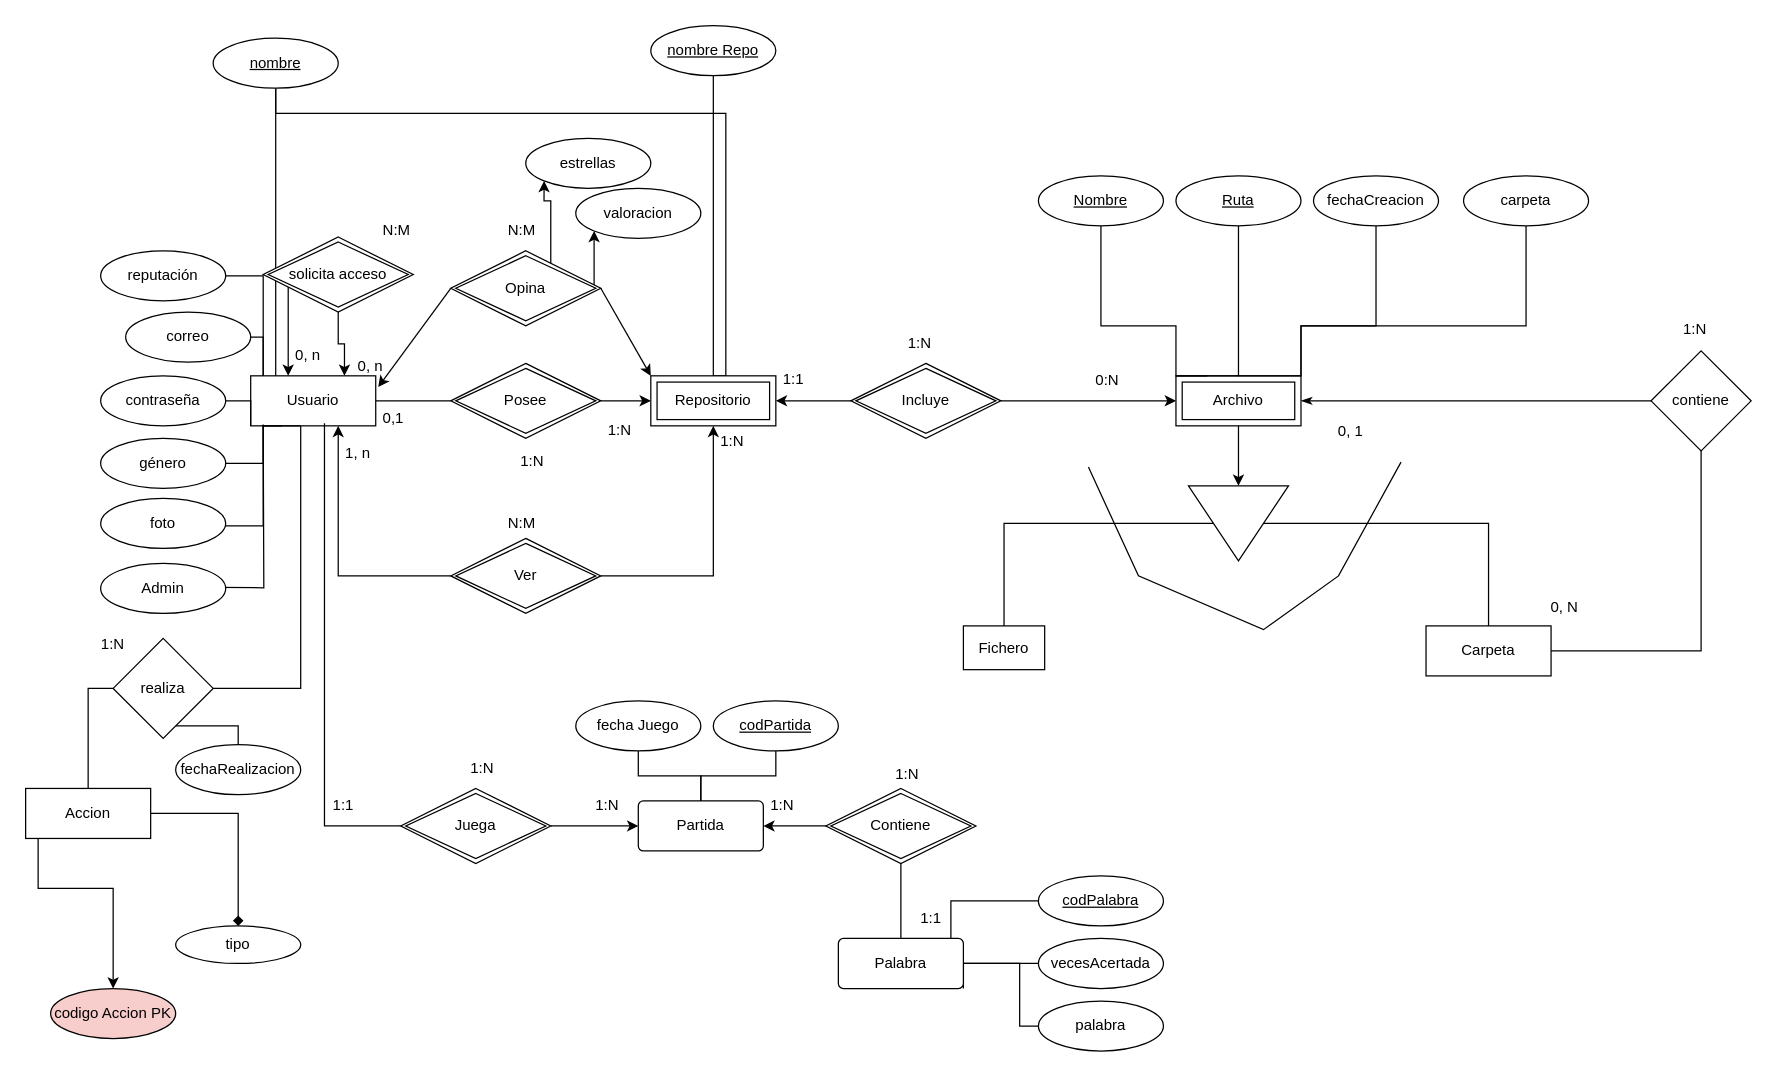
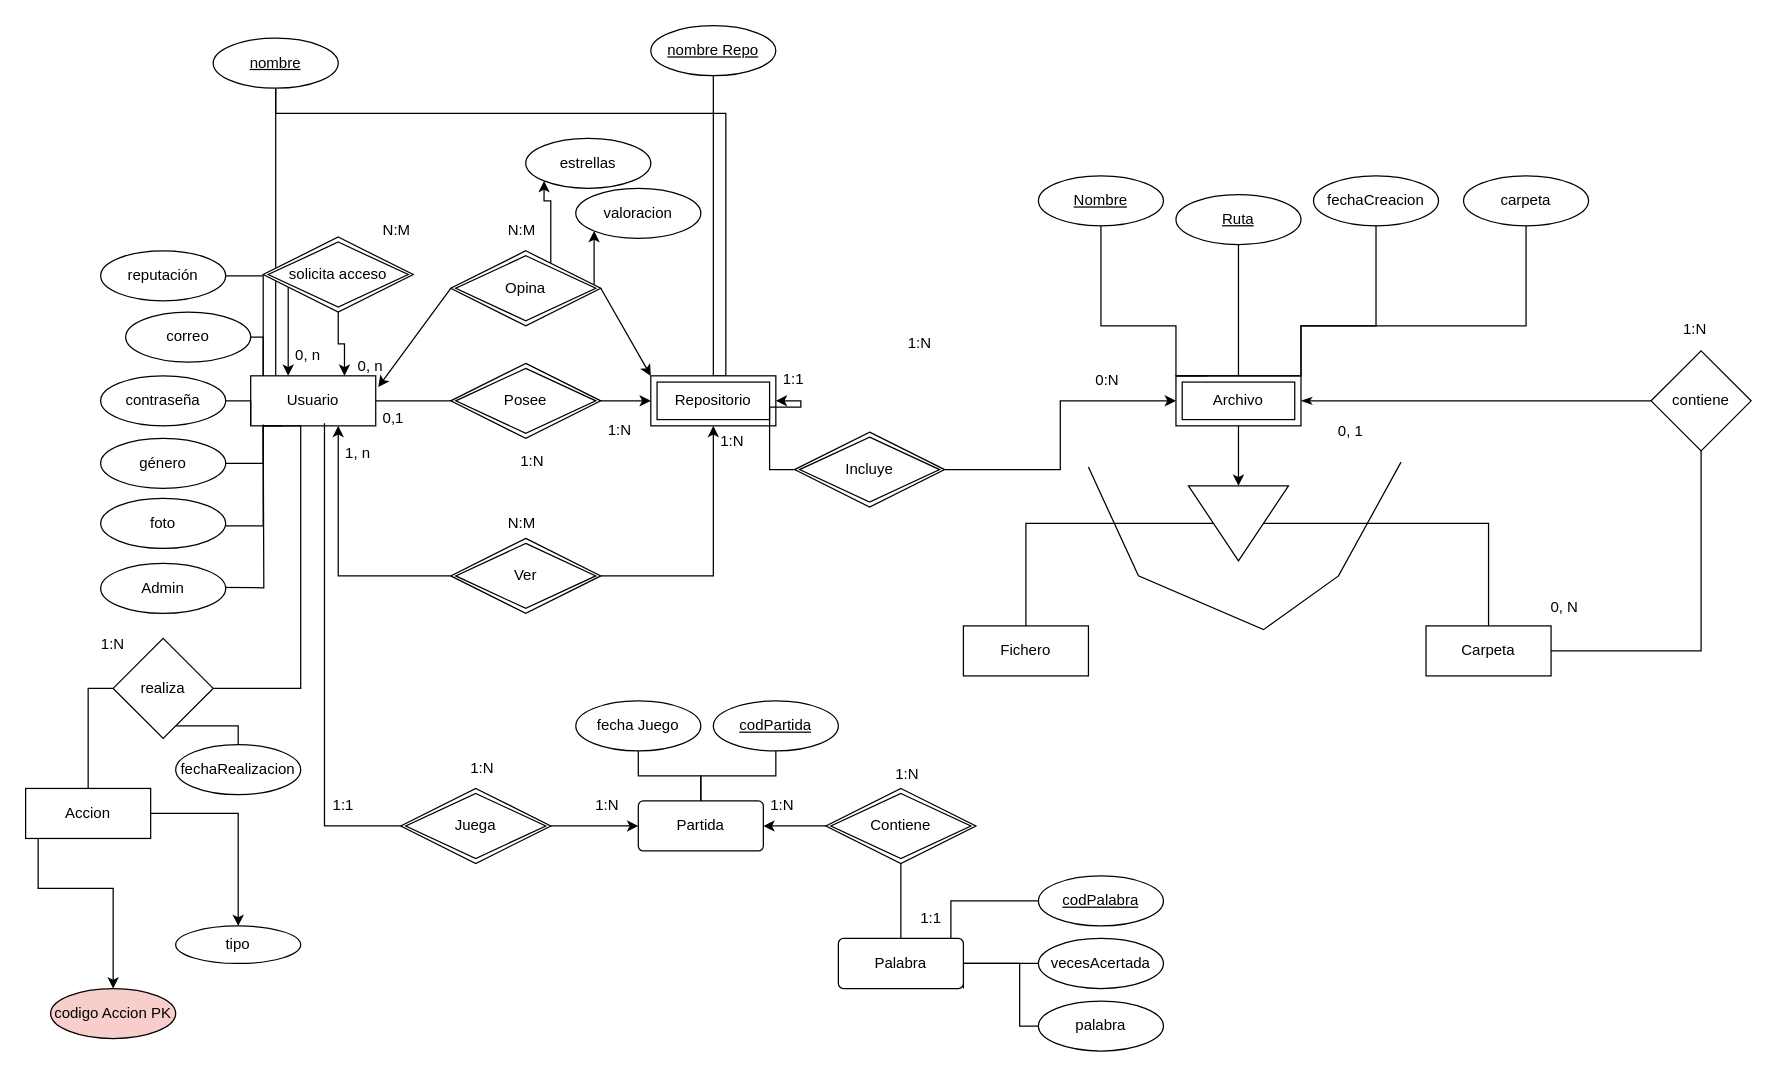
node "Ruta": moved (1238, 201) -> (1238, 219)
node "Incluye": moved (926, 401) -> (869, 469)
node "Fichero": size 81x44 -> 125x50
edge "Accion" -> "tipo": arrowhead diamond -> classic
